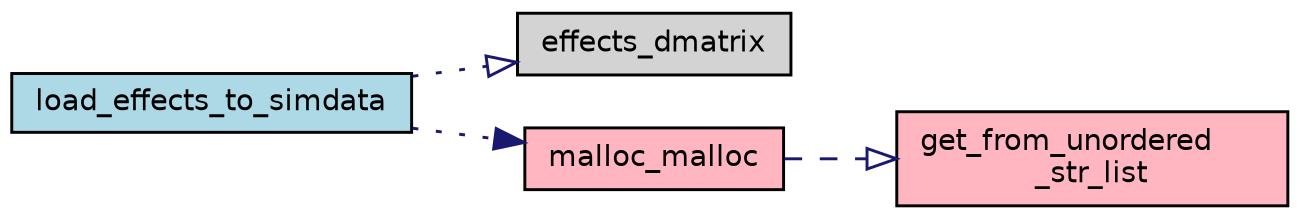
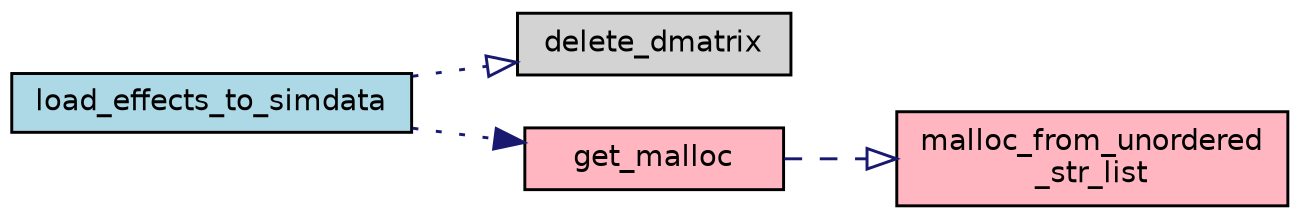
node "effects_dmatrix": label "effects_dmatrix" -> "delete_dmatrix"
node "malloc_malloc": label "malloc_malloc" -> "get_malloc"
node "get_from_unordered _str_list": label "get_from_unordered _str_list" -> "malloc_from_unordered _str_list"
